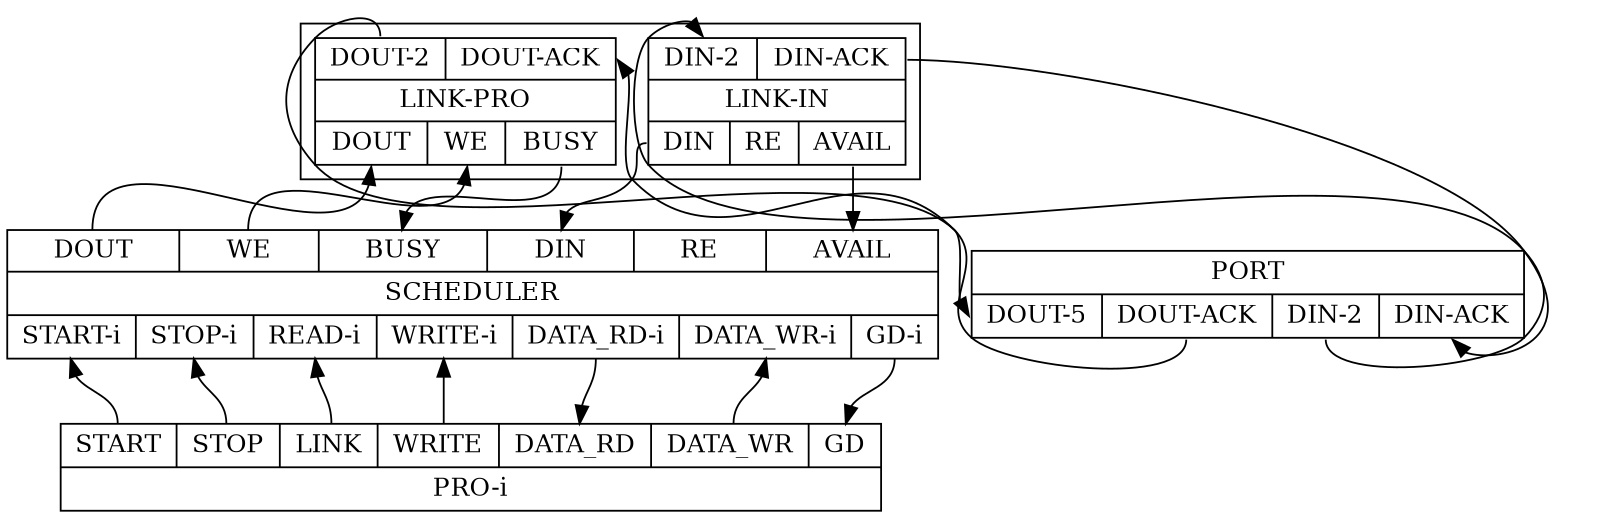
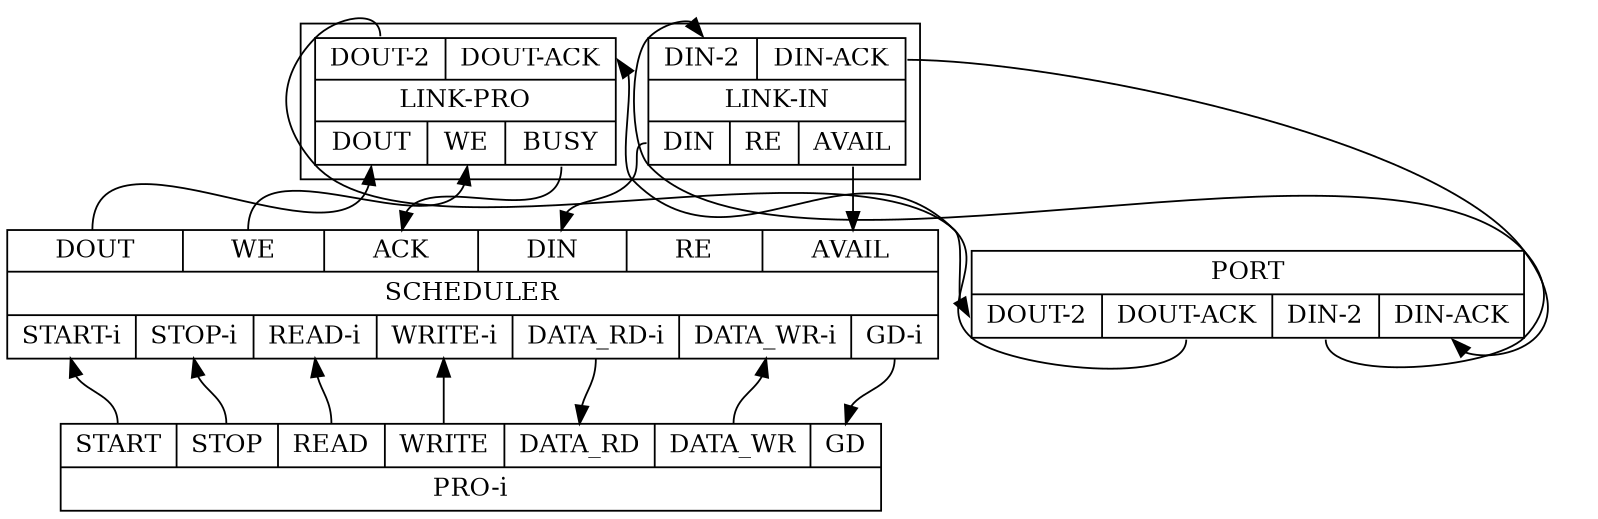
node "DOUT": text "BUSY" -> "ACK"
node "PORT": text "DOUT-5" -> "DOUT-2"
node "START": text "LINK" -> "READ"
